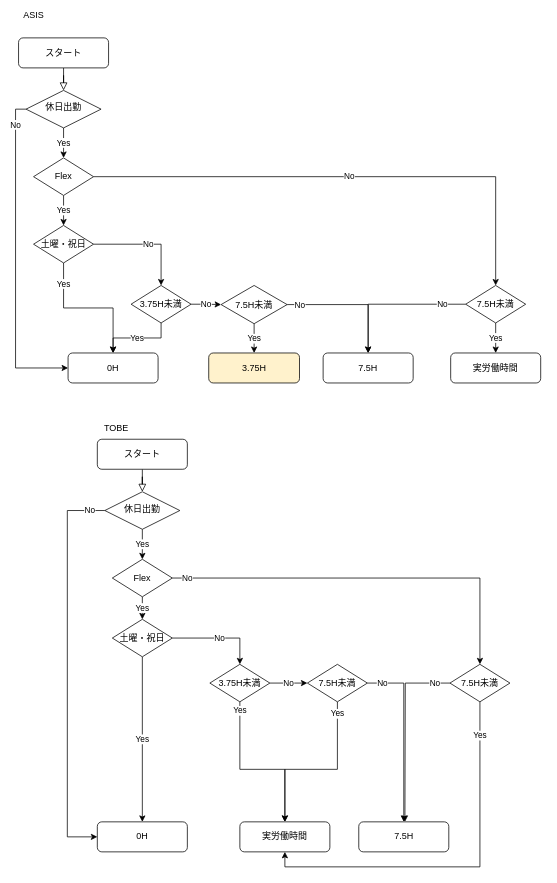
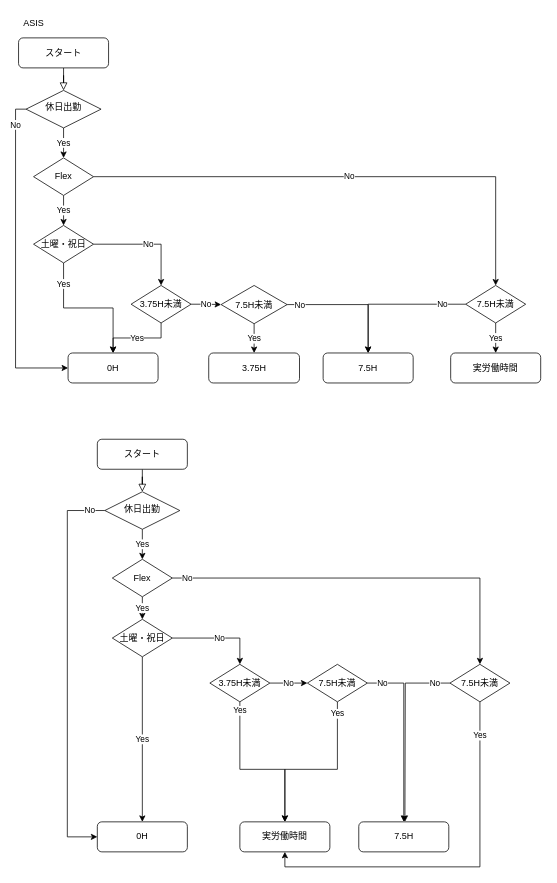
node "ASIS": moved (33, 15) -> (33, 23)
node "3.75H": fillcolor #fff2cc -> #ffffff
node "TOBE": removed
